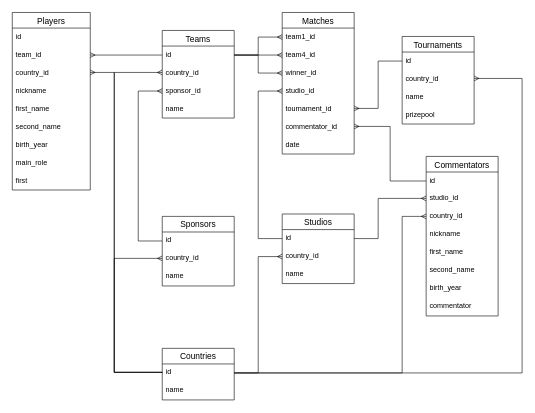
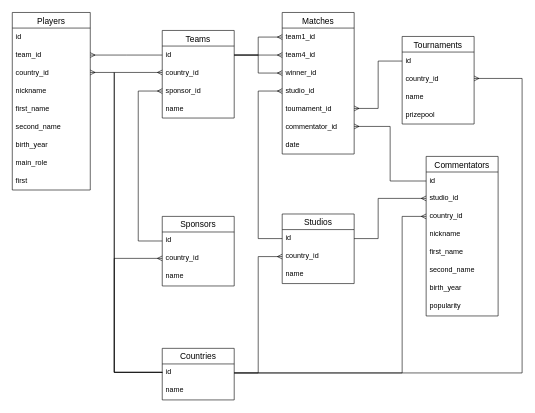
node "commentator": label "commentator" -> "popularity"
